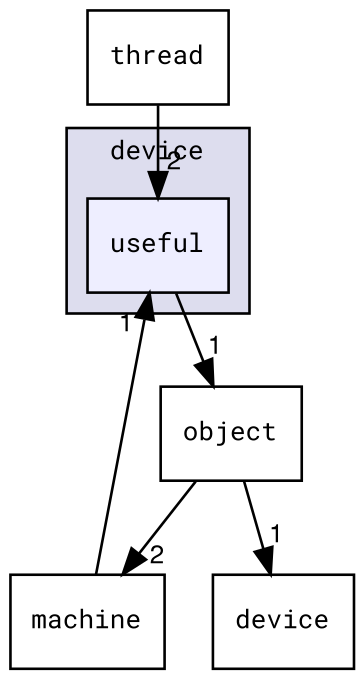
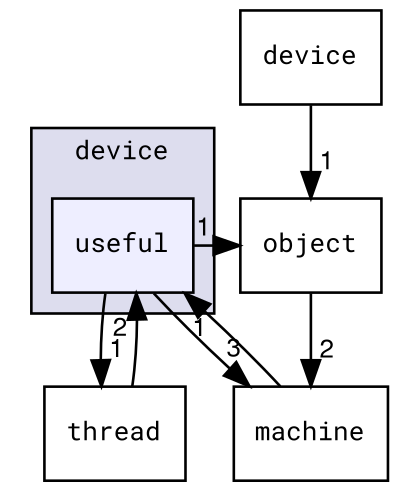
edge "useful" -> "thread": added
edge "useful" -> "machine": added
edge "object" -> "device": reversed
